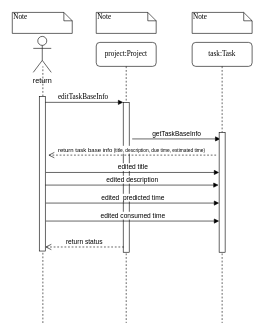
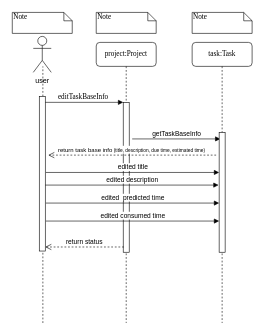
node "return": label "return" -> "user"
